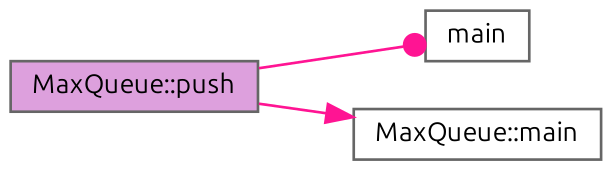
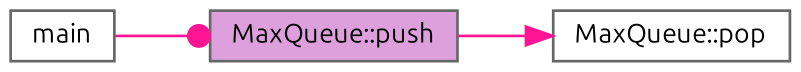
edge "MaxQueue::push" -> "main": reversed
node "MaxQueue::main": label "MaxQueue::main" -> "MaxQueue::pop"
